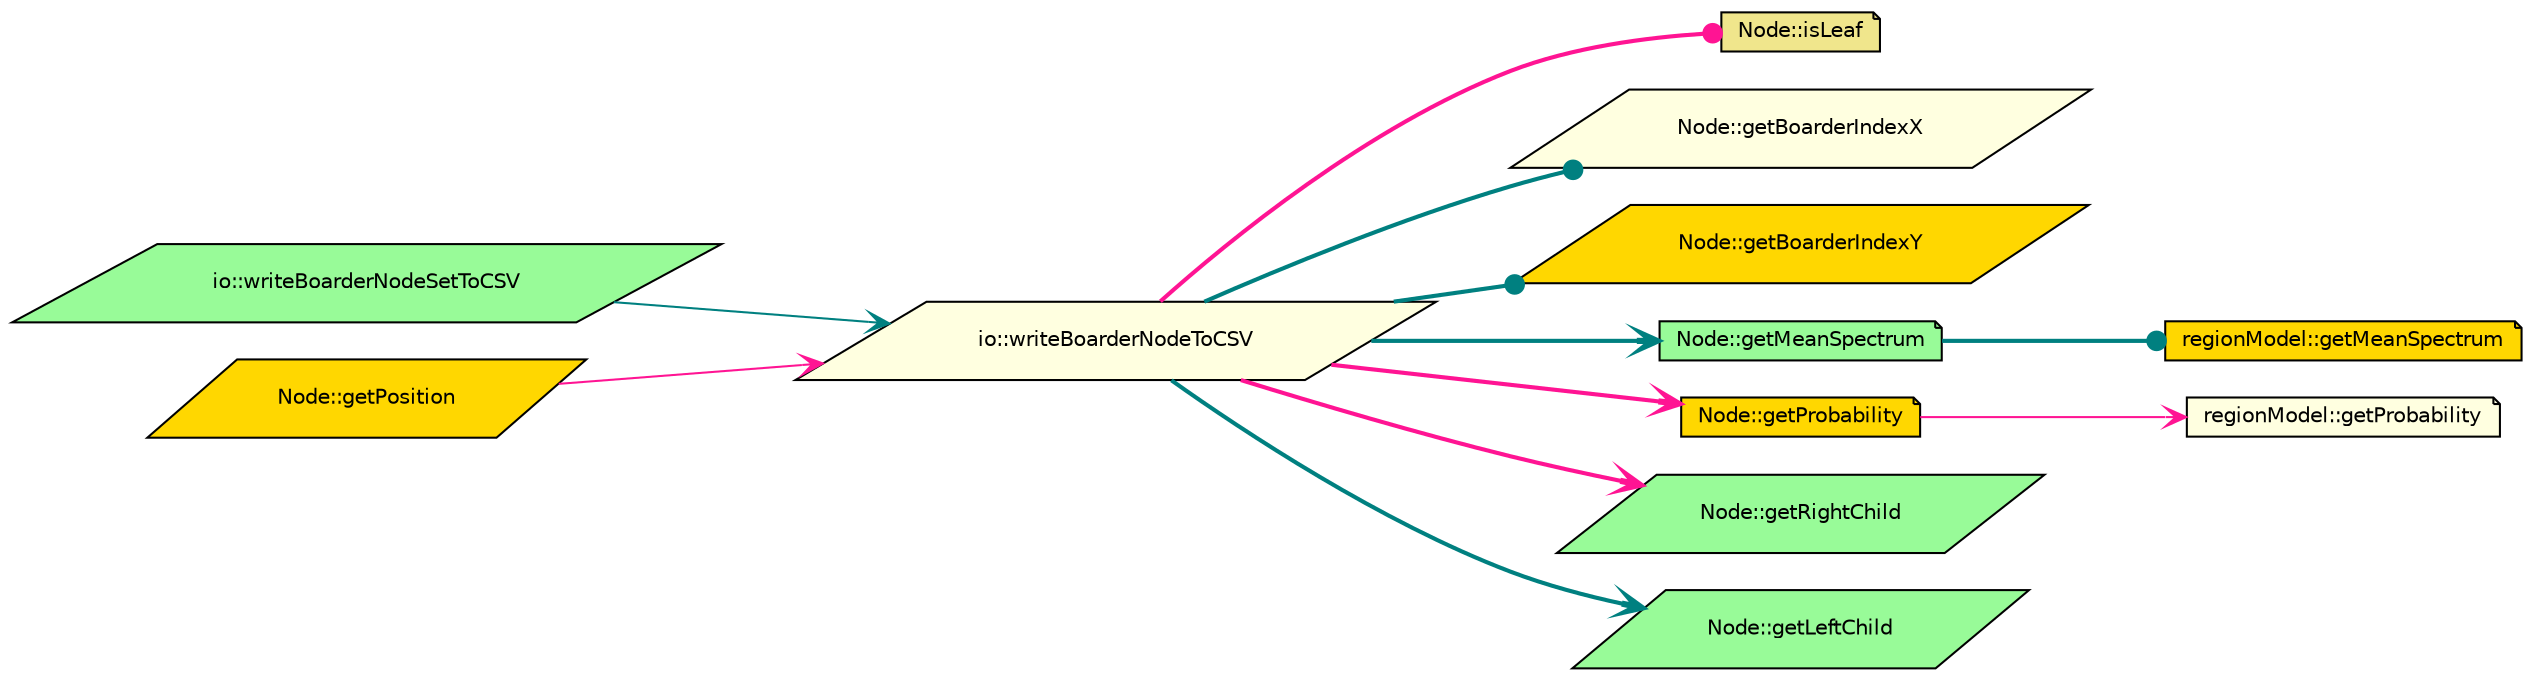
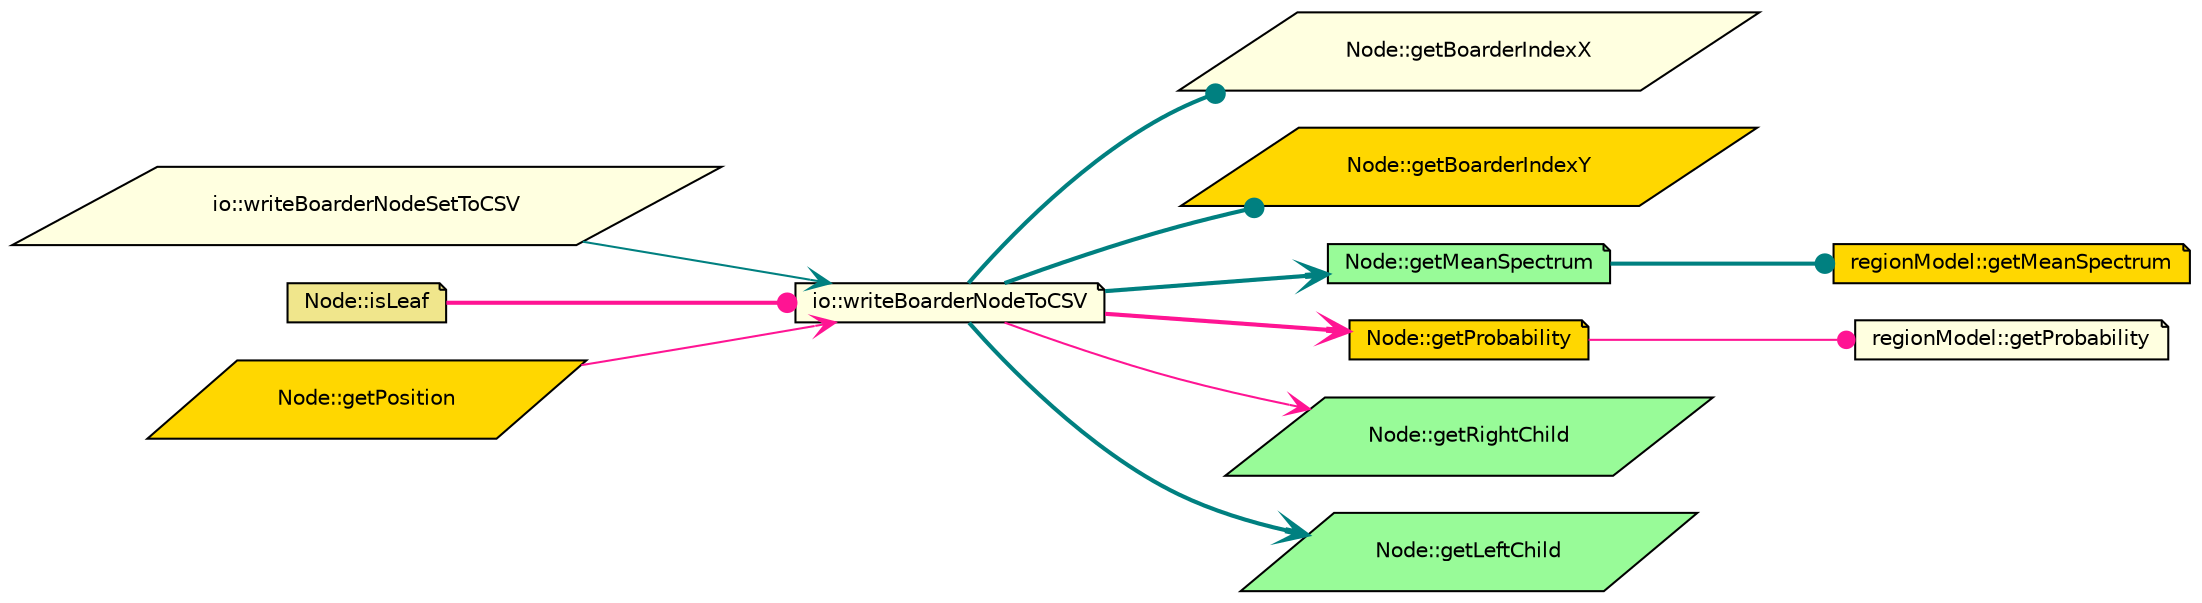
edge "io::writeBoarderNodeToCSV" -> "Node::isLeaf": reversed
node "io::writeBoarderNodeSetToCSV": fillcolor palegreen -> lightyellow
node "io::writeBoarderNodeToCSV": shape parallelogram -> note
edge "Node::getProbability" -> "regionModel::getProbability": arrowhead vee -> dot
edge "io::writeBoarderNodeToCSV" -> "Node::getRightChild": style bold -> solid
